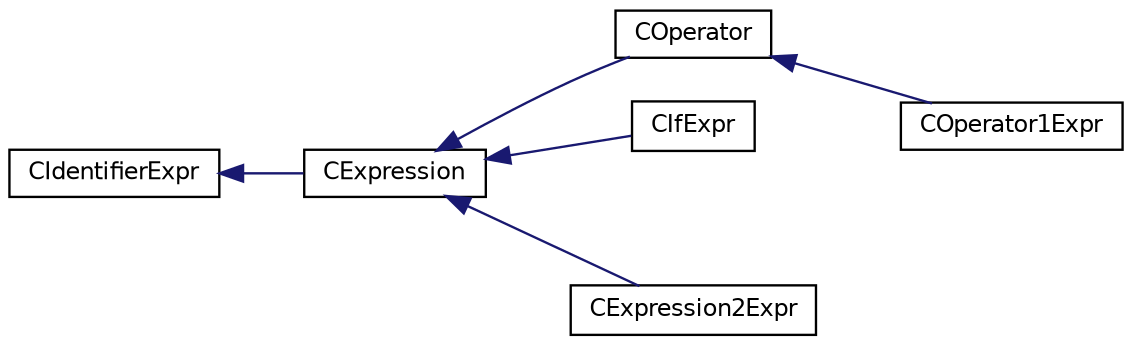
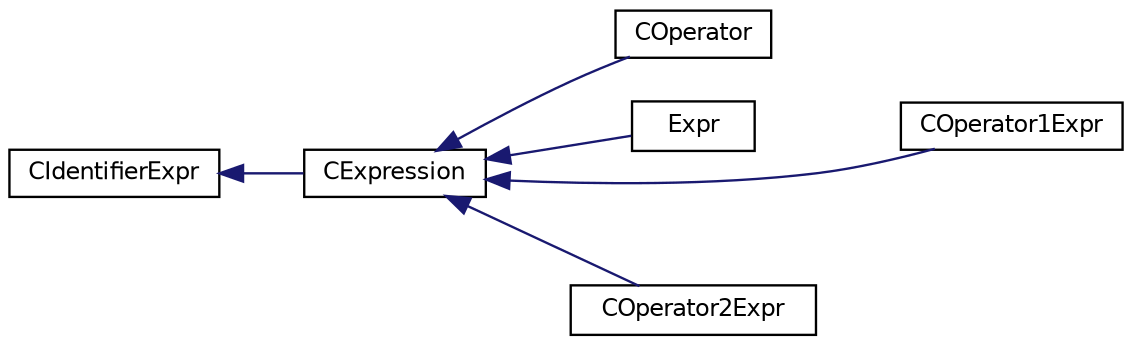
edge "COperator1Expr" -> "COperator": now "COperator1Expr" -> "CExpression"
node "CIfExpr": label "CIfExpr" -> "Expr"
node "CExpression2Expr": label "CExpression2Expr" -> "COperator2Expr"
